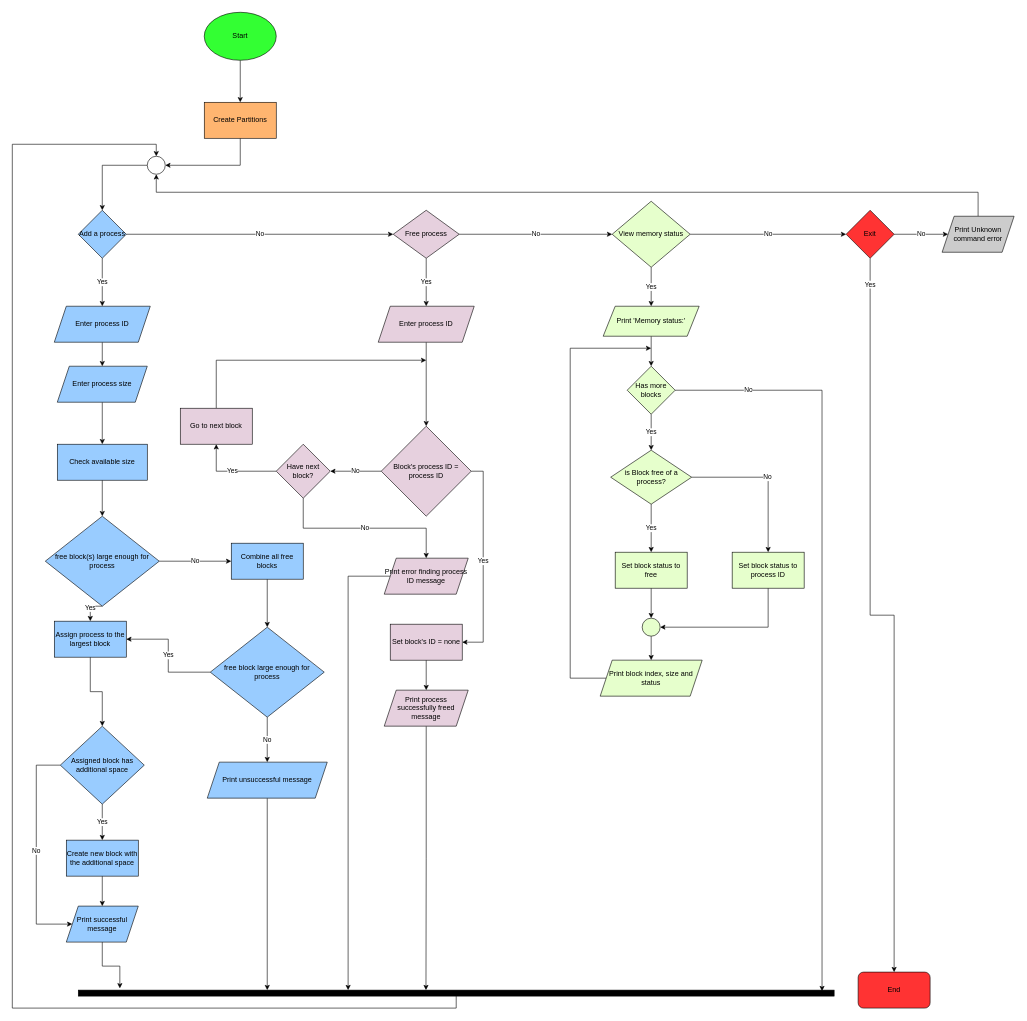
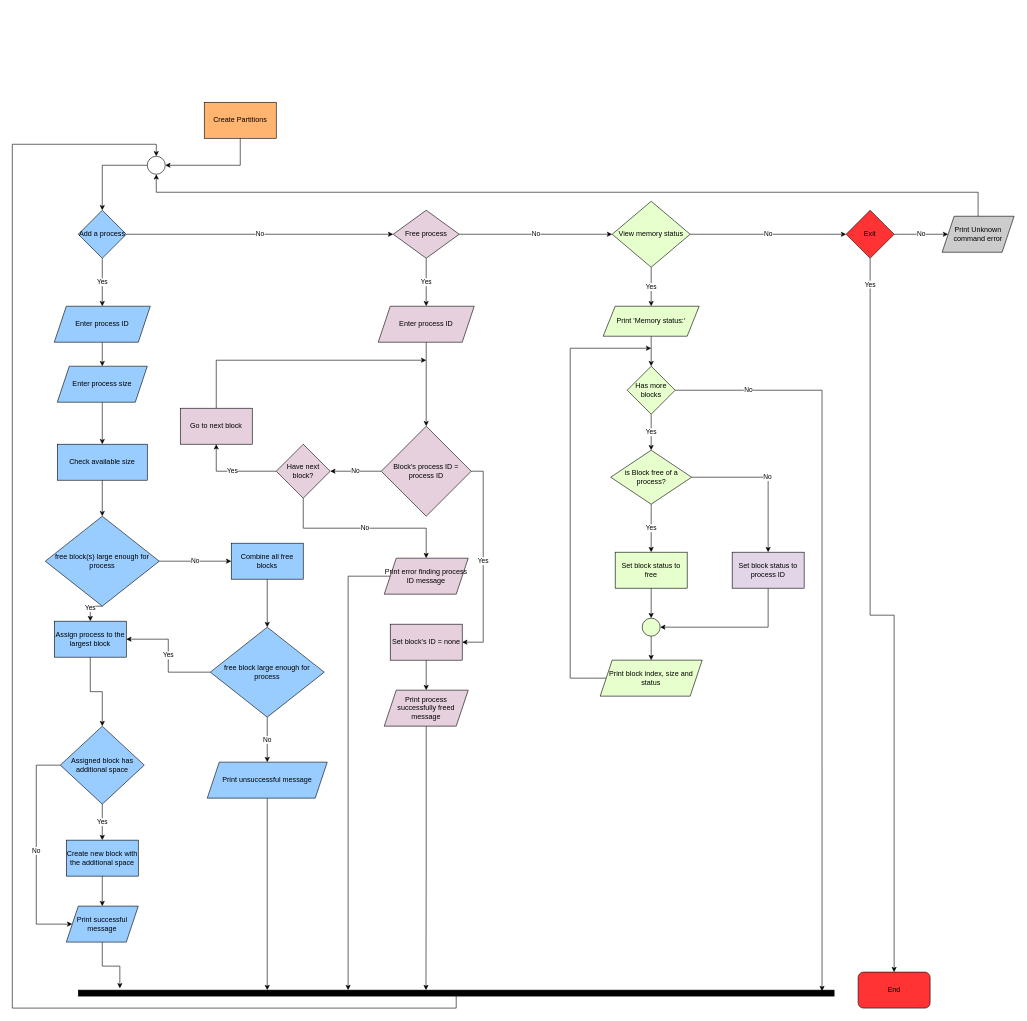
node "Start": removed
edge "Start" -> "Create Partitions": removed
node "Set block status to process ID": fillcolor #e6ffcc -> #e1d5e7
